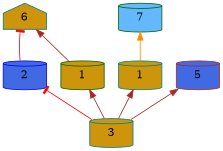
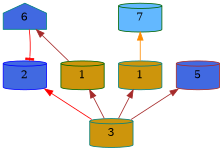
node "6": fillcolor darkgoldenrod3 -> royalblue
edge "2" -> "6": reversed
edge "3" -> "2": arrowhead tee -> normal
